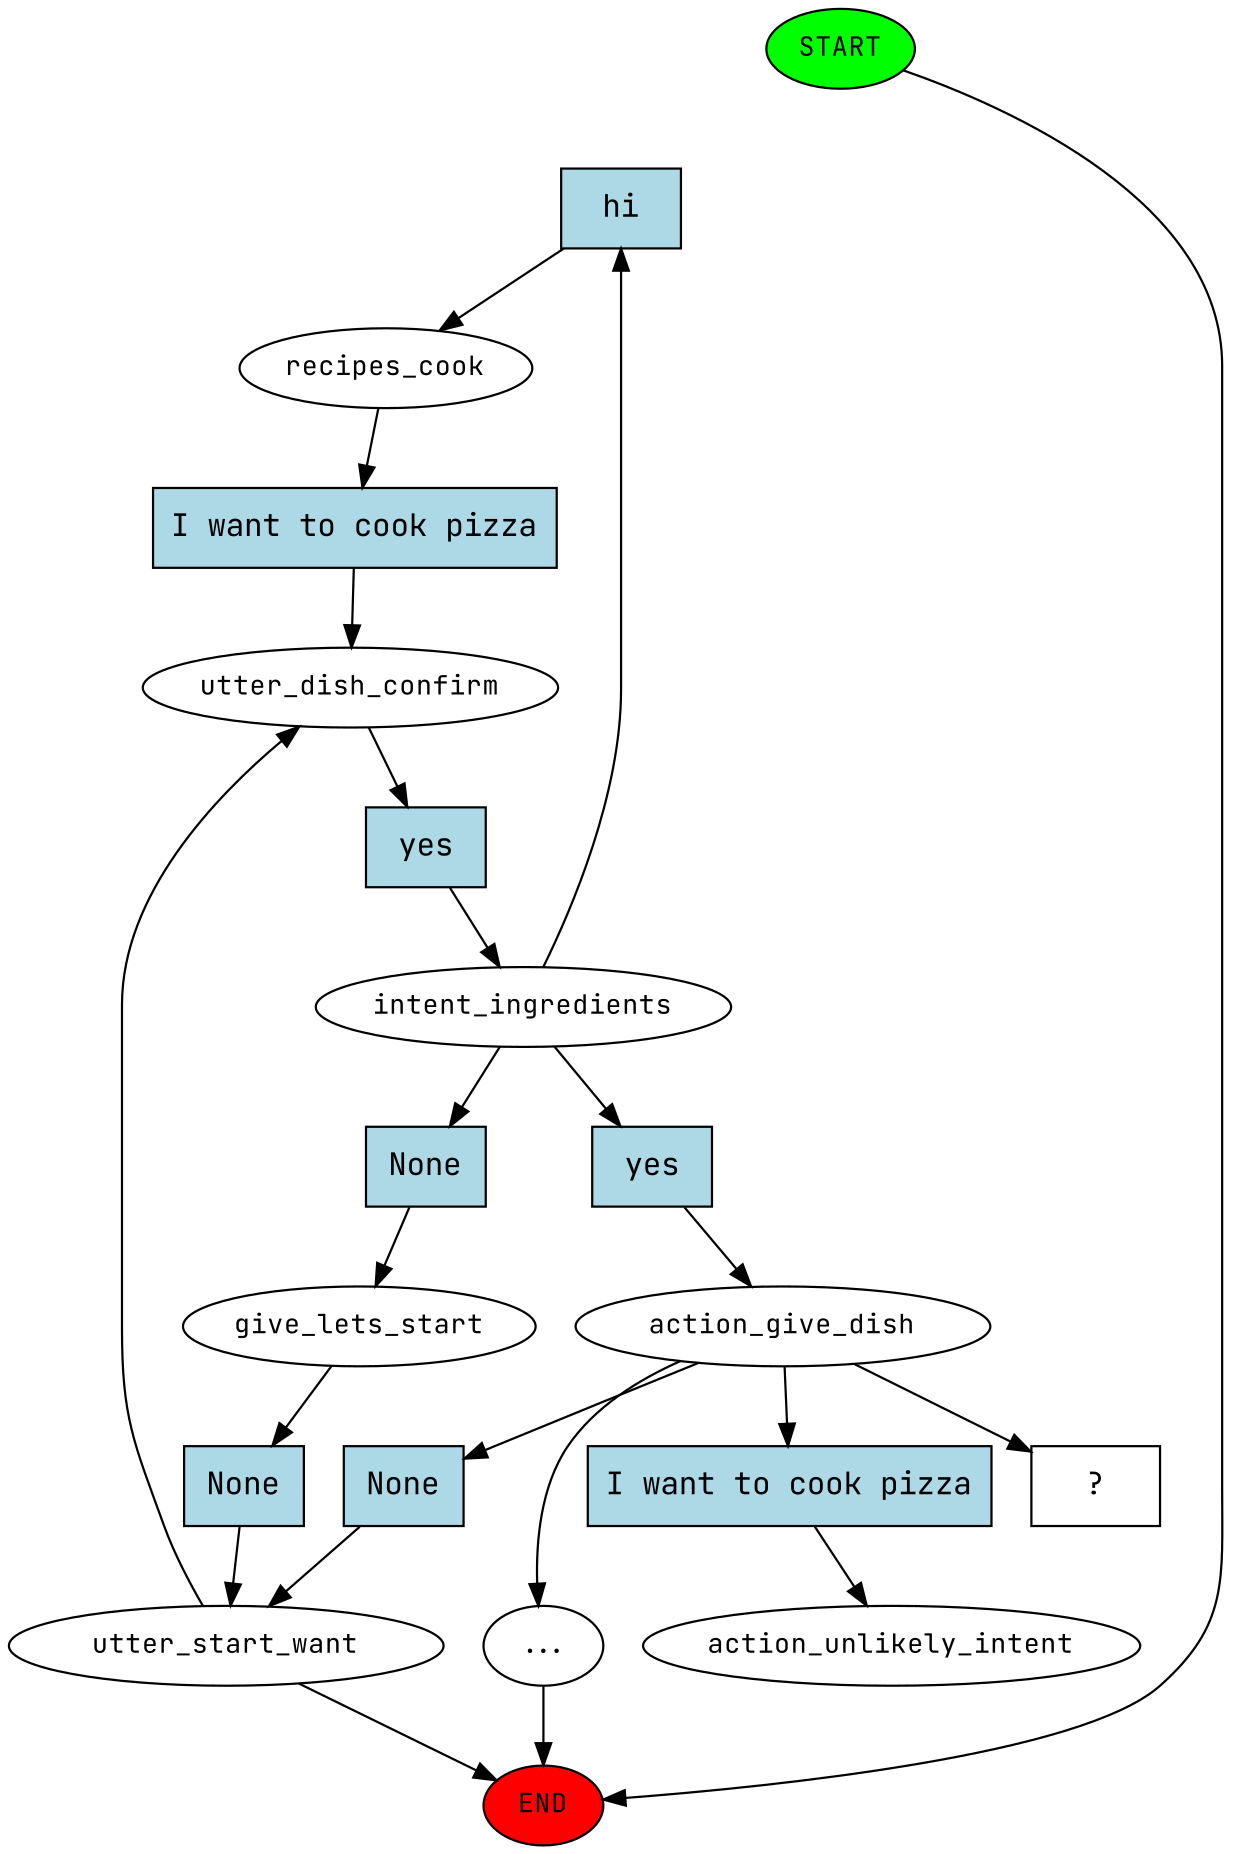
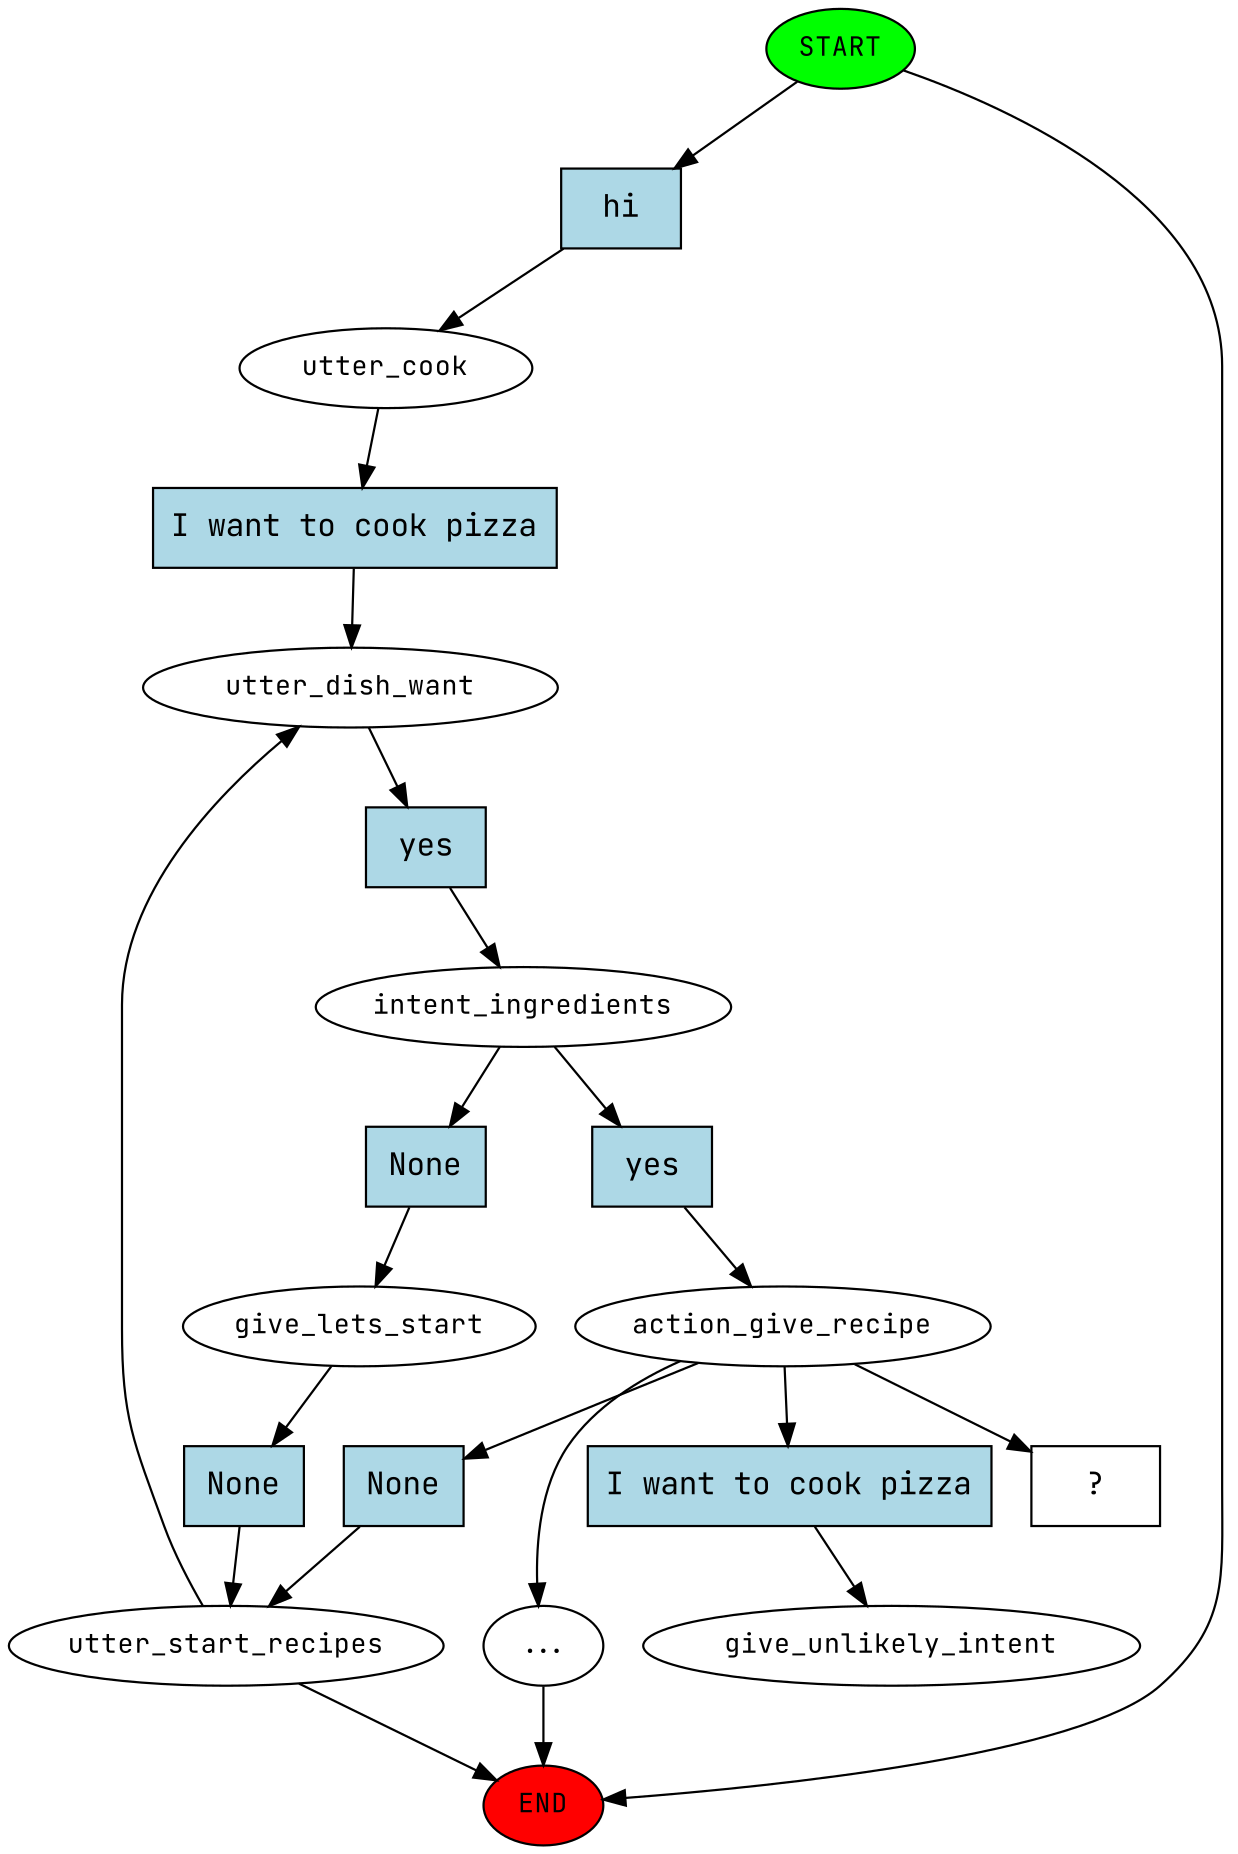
node "recipes_cook": label "recipes_cook" -> "utter_cook"
edge "intent_ingredients" -> "hi": now "START" -> "hi"
node "utter_dish_confirm": label "utter_dish_confirm" -> "utter_dish_want"
node "action_give_dish": label "action_give_dish" -> "action_give_recipe"
node "utter_start_want": label "utter_start_want" -> "utter_start_recipes"
node "action_unlikely_intent": label "action_unlikely_intent" -> "give_unlikely_intent"
